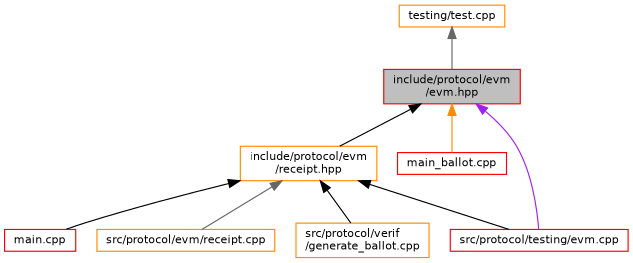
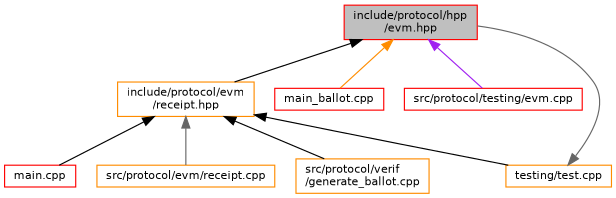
node "include/protocol/evm /evm.hpp": label "include/protocol/evm /evm.hpp" -> "include/protocol/hpp /evm.hpp"
edge "src/protocol/testing/evm.cpp" -> "include/protocol/evm /receipt.hpp": now "testing/test.cpp" -> "include/protocol/evm /receipt.hpp"
